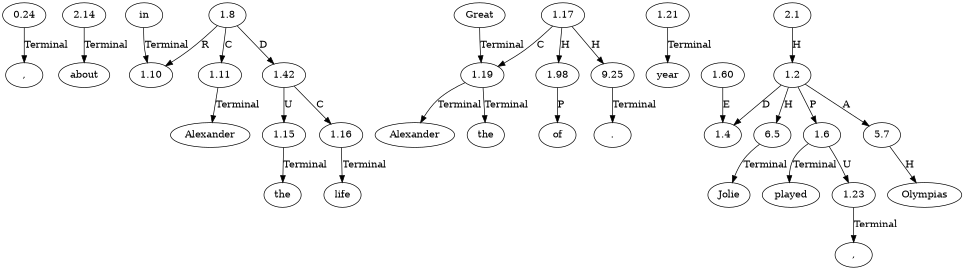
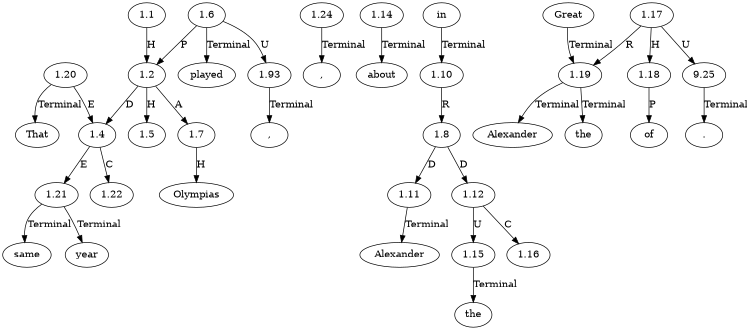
node "0.24": label "0.24" -> "1.24"
node "2.14": label "2.14" -> "1.14"
node "2.1": label "2.1" -> "1.1"
edge "1.8" -> "1.10": reversed
edge "1.8" -> "1.11": label "C" -> "D"
edge "1.17" -> "1.19": label "C" -> "R"
edge "1.17" -> "9.25": label "H" -> "U"
node "1.42": label "1.42" -> "1.12"
node "1.98": label "1.98" -> "1.18"
node "1.60": label "1.60" -> "1.20"
edge "1.2" -> "1.6": reversed
node "That": added
node "6.5": label "6.5" -> "1.5"
node "5.7": label "5.7" -> "1.7"
edge "1.4" -> "1.21": added, label "E"
node "1.22": added
node "life": removed
node "Jolie": removed
node "1.23": label "1.23" -> "1.93"
node "same": added
